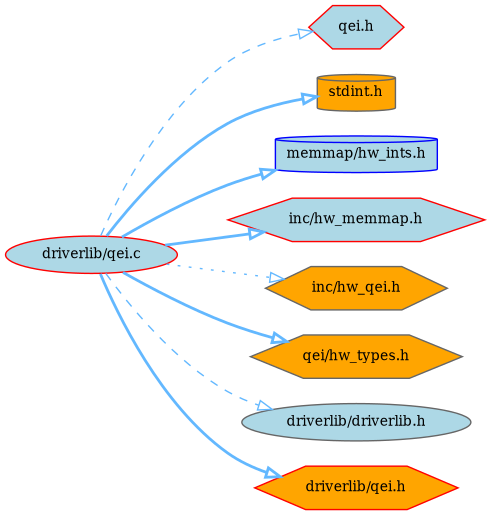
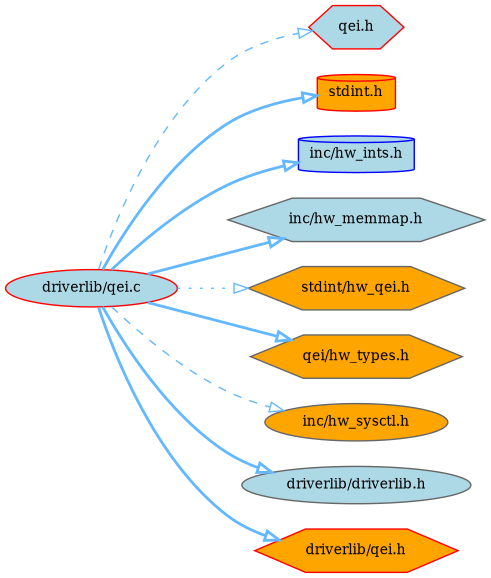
node "stdint.h": color gray40 -> red
node "memmap/hw_ints.h": label "memmap/hw_ints.h" -> "inc/hw_ints.h"
node "inc/hw_memmap.h": color red -> gray40
node "inc/hw_qei.h": label "inc/hw_qei.h" -> "stdint/hw_qei.h"
edge "driverlib/qei.c" -> "driverlib/driverlib.h": style dashed -> bold
node "inc/hw_sysctl.h": added
